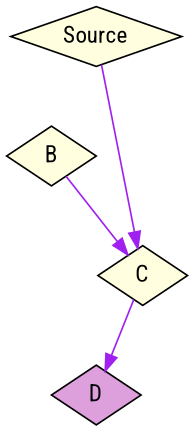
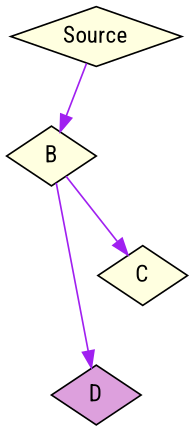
edge "Source" -> "C": now "Source" -> "B"
edge "C" -> "D": now "B" -> "D"
